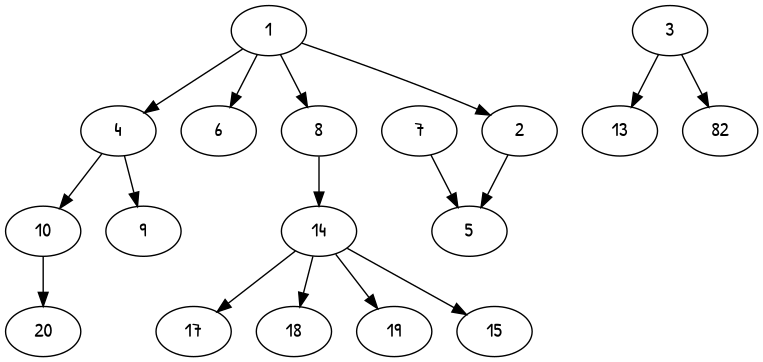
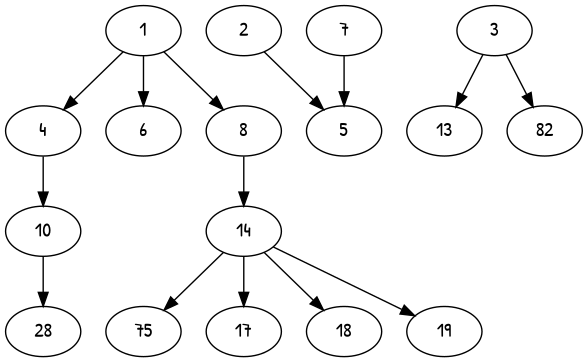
edge "1" -> "2": removed
node "9": removed
node "20": label "20" -> "28"
node "15": label "15" -> "75"
